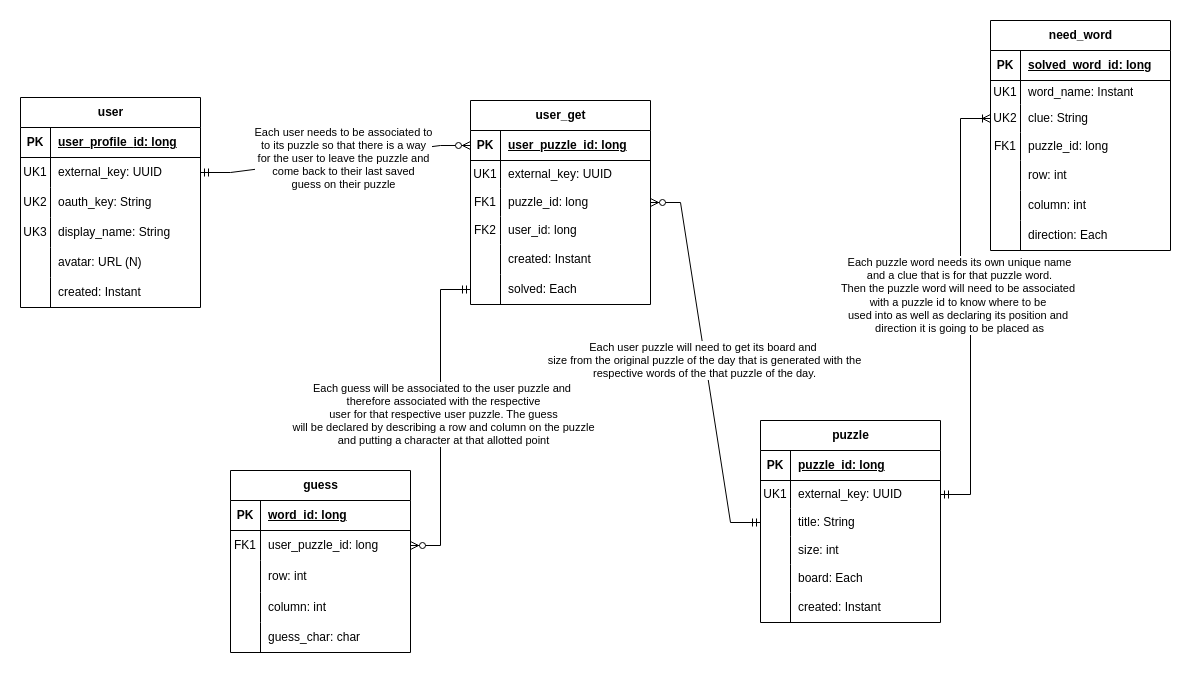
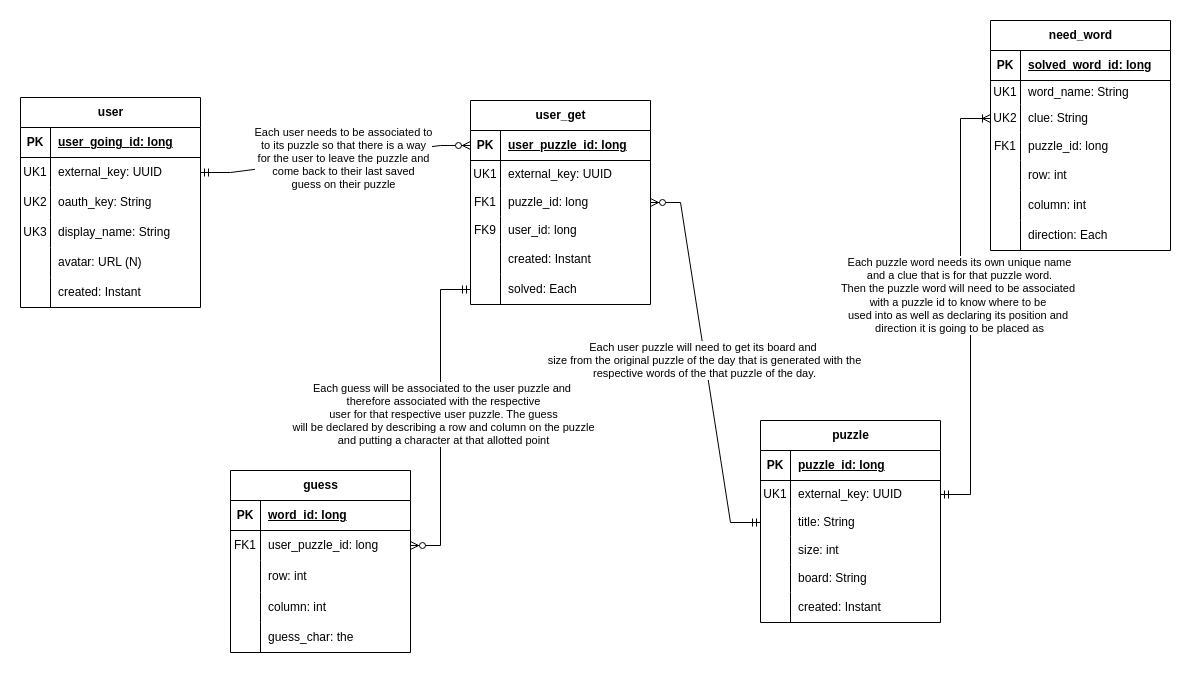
node "word_name: Instant": label "word_name: Instant" -> "word_name: String"
node "user_profile_id: long": label "user_profile_id: long" -> "user_going_id: long"
node "FK2": label "FK2" -> "FK9"
node "board: Each": label "board: Each" -> "board: String"
node "guess_char: char": label "guess_char: char" -> "guess_char: the"
